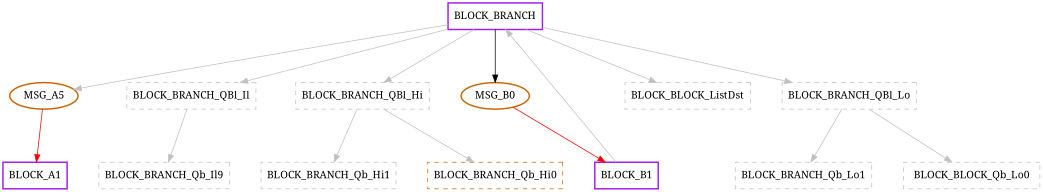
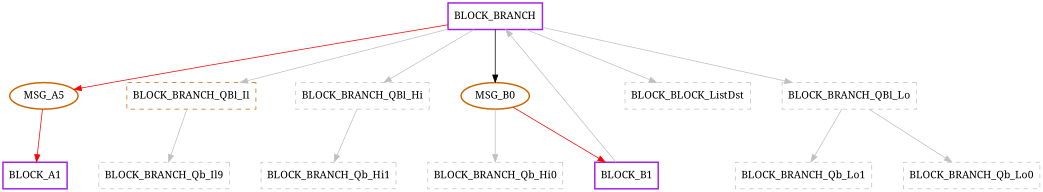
edge "BLOCK_BRANCH" -> "MSG_A5": color gray -> red
node "BLOCK_BRANCH_QBl_Il": color gray -> darkorange3
edge "BLOCK_BRANCH_QBl_Hi" -> "BLOCK_BRANCH_Qb_Hi0": now "MSG_B0" -> "BLOCK_BRANCH_Qb_Hi0"
node "BLOCK_BRANCH_Qb_Hi0": color darkorange3 -> gray
node "BLOCK_BLOCK_Qb_Lo0": label "BLOCK_BLOCK_Qb_Lo0" -> "BLOCK_BRANCH_Qb_Lo0"
